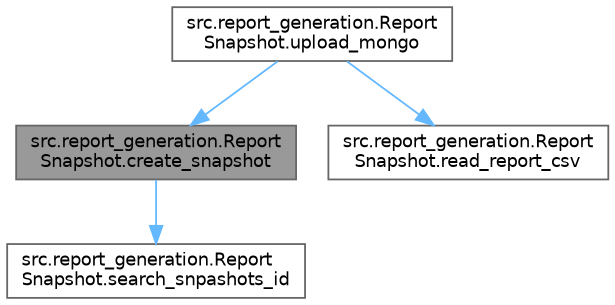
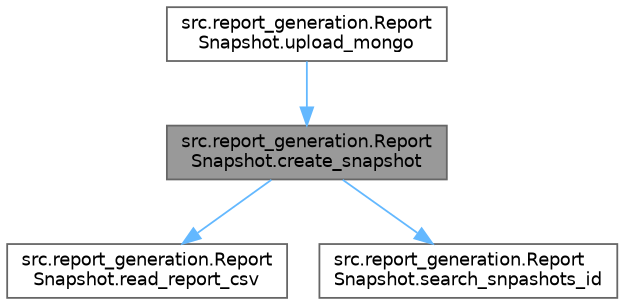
edge "src.report_generation.Report Snapshot.upload_mongo" -> "src.report_generation.Report Snapshot.read_report_csv": now "src.report_generation.Report Snapshot.create_snapshot" -> "src.report_generation.Report Snapshot.read_report_csv"
